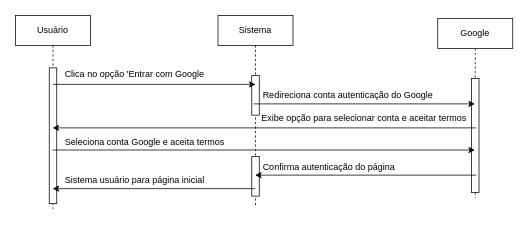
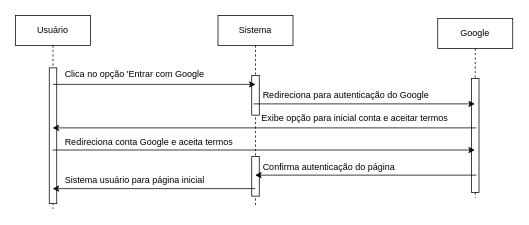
node "Redireciona conta autenticação do Google": label "Redireciona conta autenticação do Google" -> "Redireciona para autenticação do Google"
node "Exibe opção para selecionar conta e aceitar termos": label "Exibe opção para selecionar conta e aceitar termos" -> "Exibe opção para inicial conta e aceitar termos"
node "Seleciona conta Google e aceita termos": label "Seleciona conta Google e aceita termos" -> "Redireciona conta Google e aceita termos"
